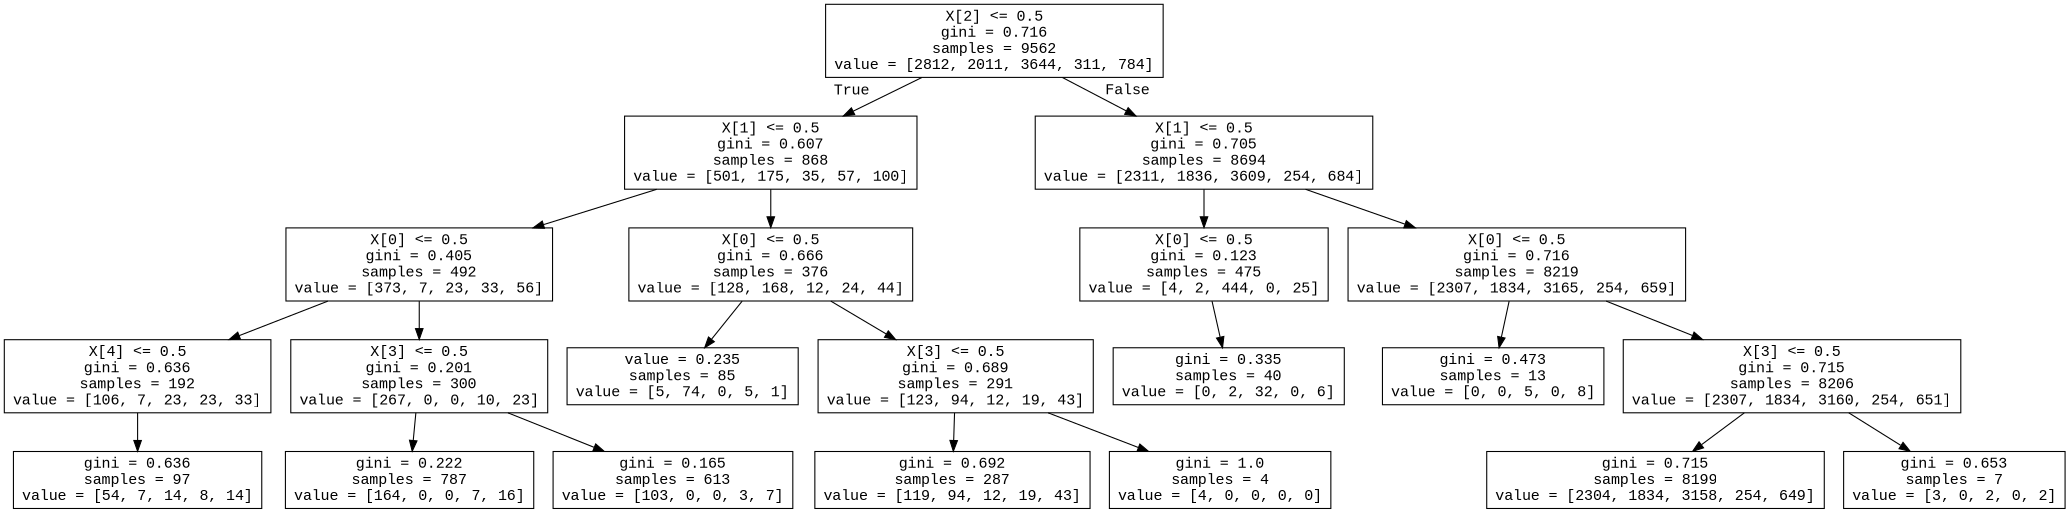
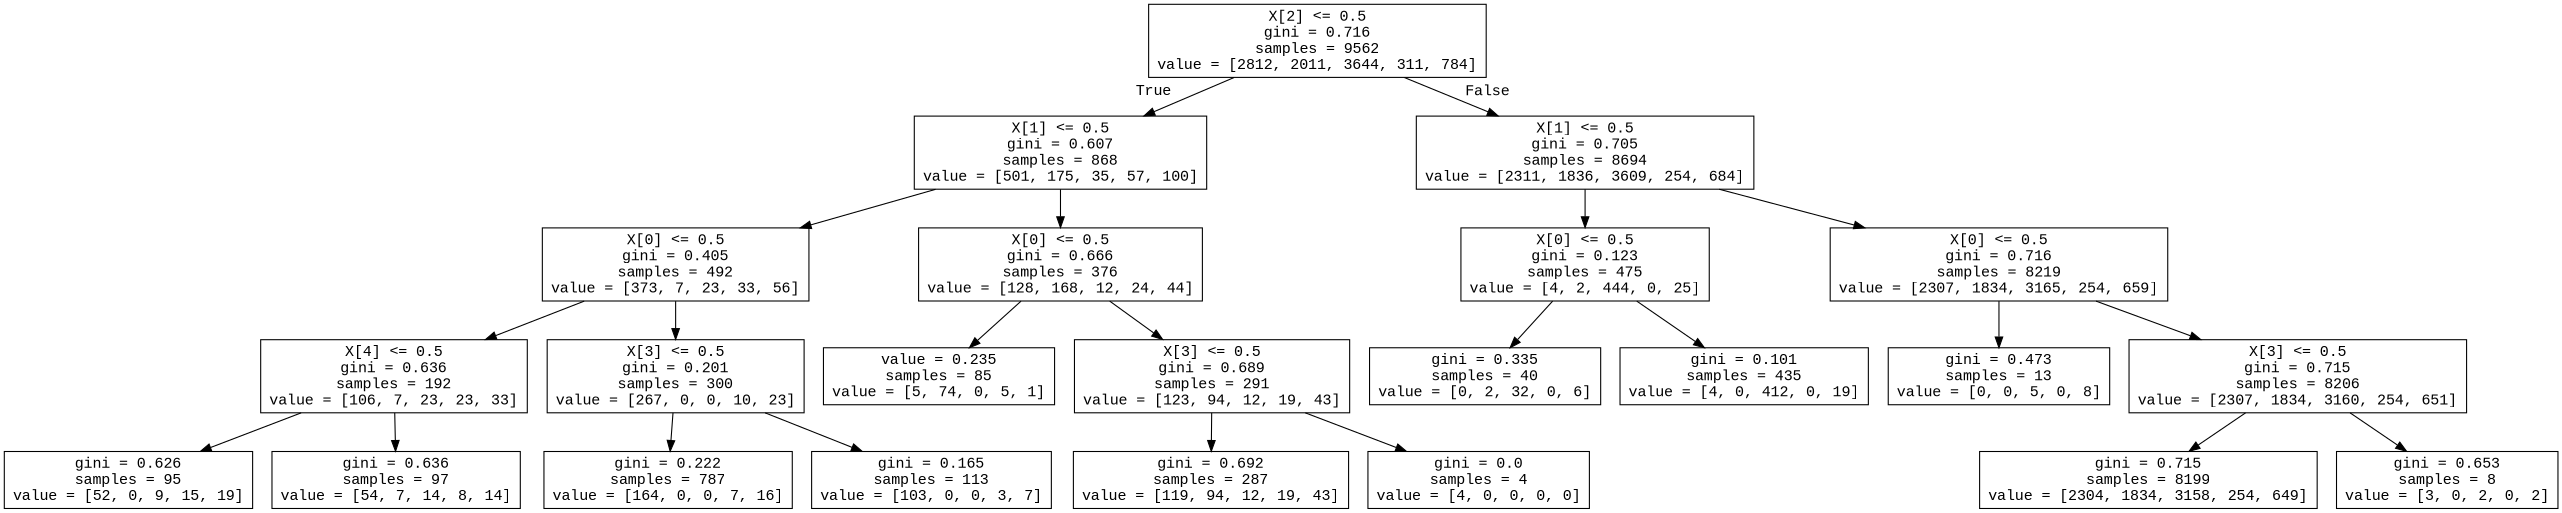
node "gini = 0.101 samples = 435 value = [4, 0, 412, 0, 19]": added
node "gini = 0.626 samples = 95 value = [52, 0, 9, 15, 19]": added
node "gini = 0.165 samples = 613 value = [103, 0, 0, 3, 7]": label "gini = 0.165 samples = 613 value = [103, 0, 0, 3, 7]" -> "gini = 0.165 samples = 113 value = [103, 0, 0, 3, 7]"
node "gini = 1.0 samples = 4 value = [4, 0, 0, 0, 0]": label "gini = 1.0 samples = 4 value = [4, 0, 0, 0, 0]" -> "gini = 0.0 samples = 4 value = [4, 0, 0, 0, 0]"
node "gini = 0.653 samples = 7 value = [3, 0, 2, 0, 2]": label "gini = 0.653 samples = 7 value = [3, 0, 2, 0, 2]" -> "gini = 0.653 samples = 8 value = [3, 0, 2, 0, 2]"
